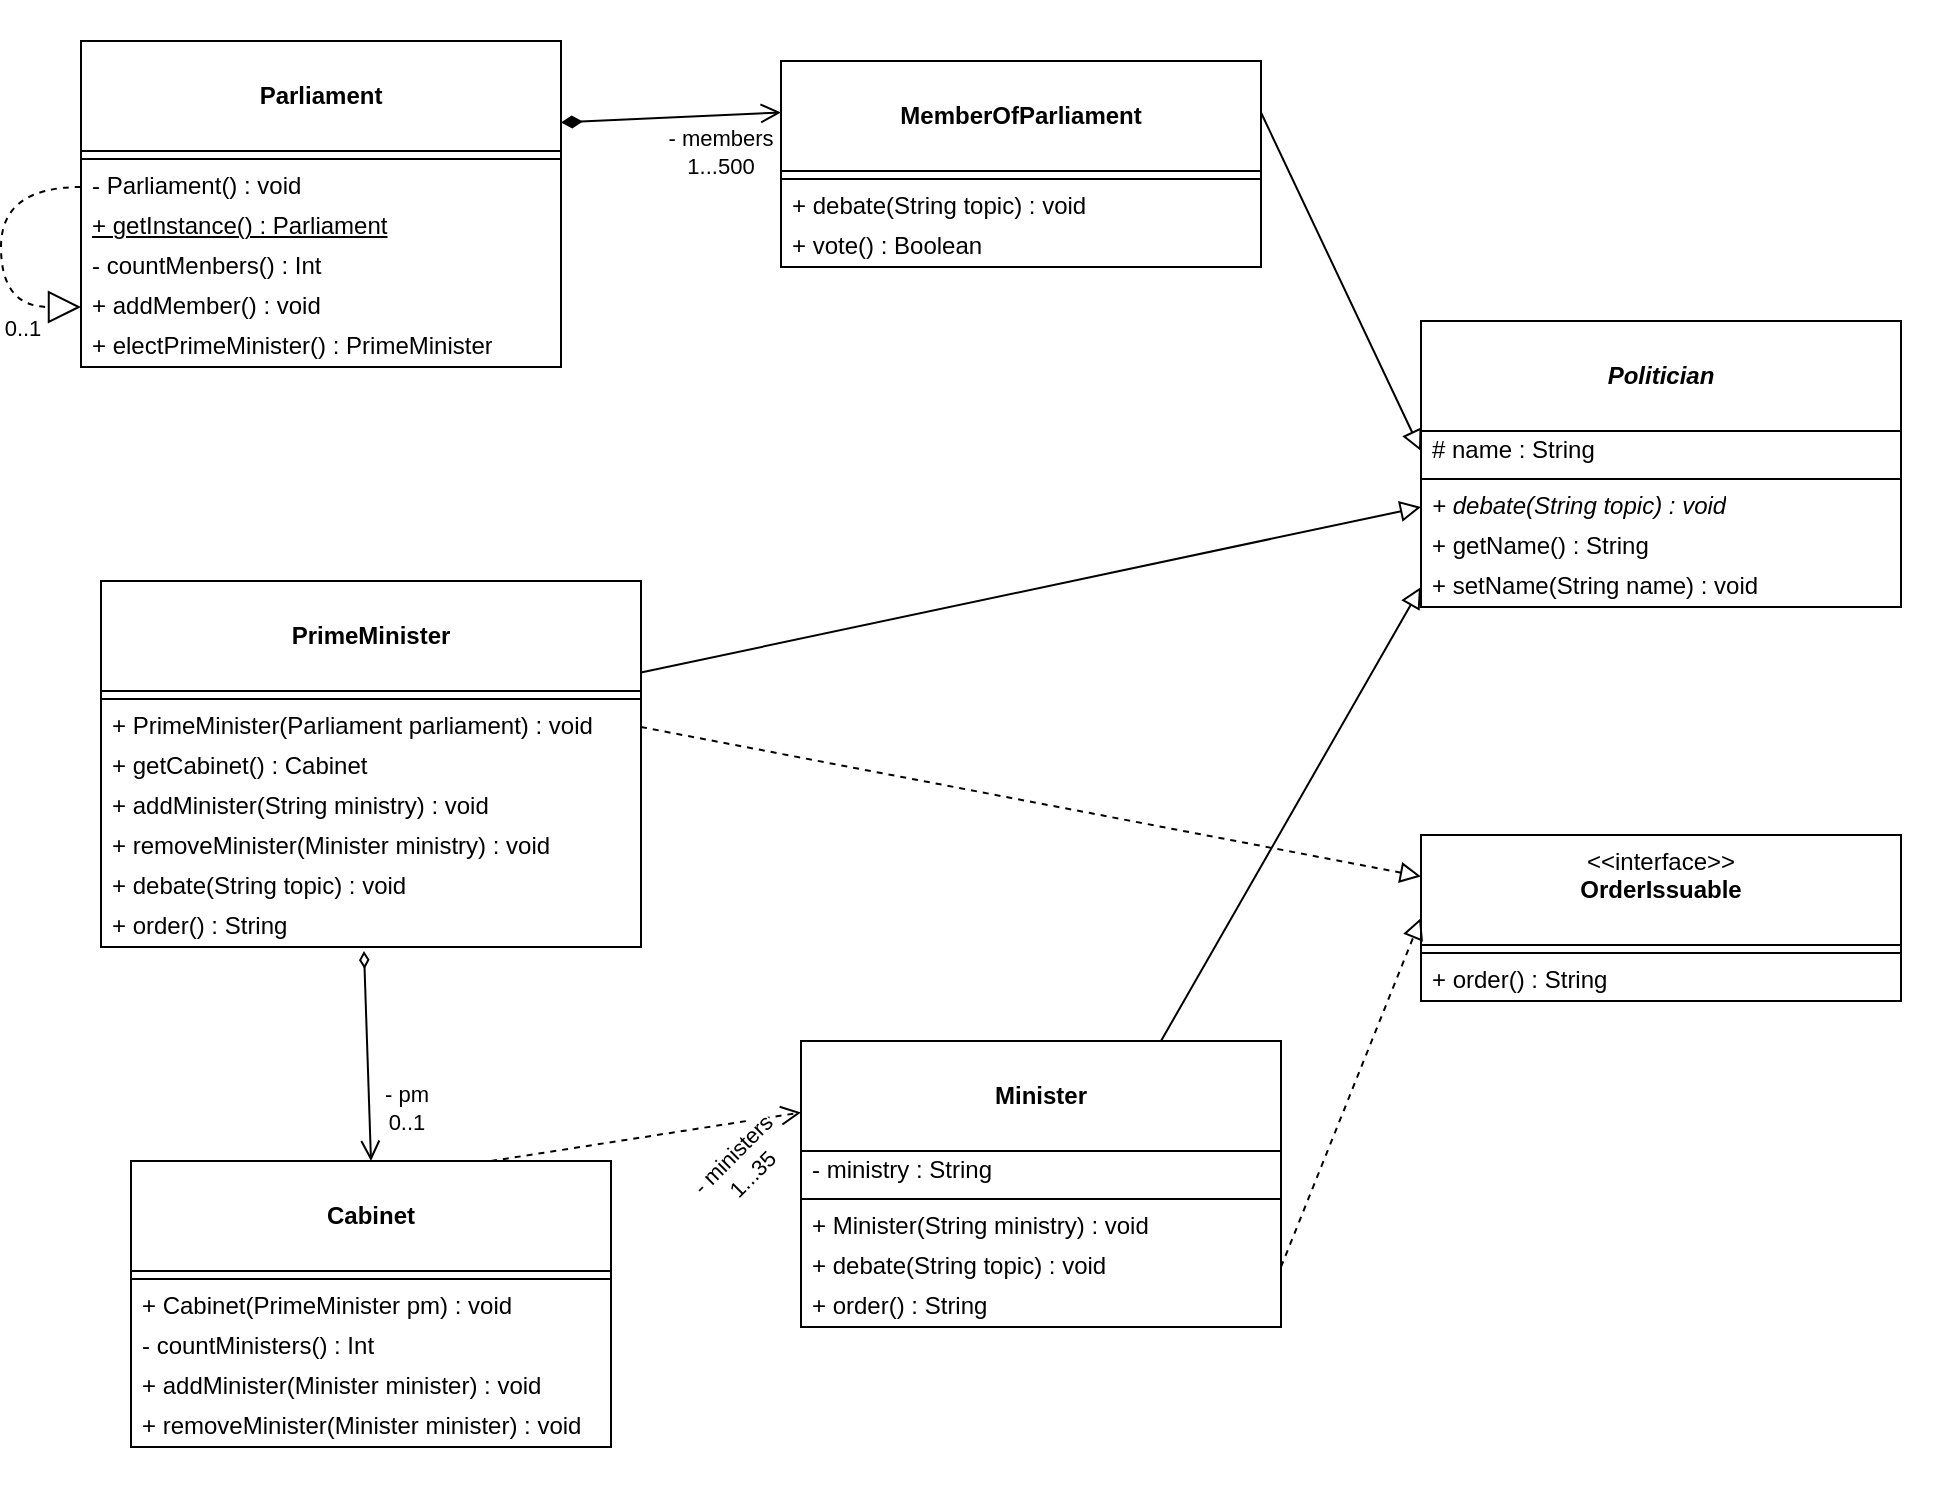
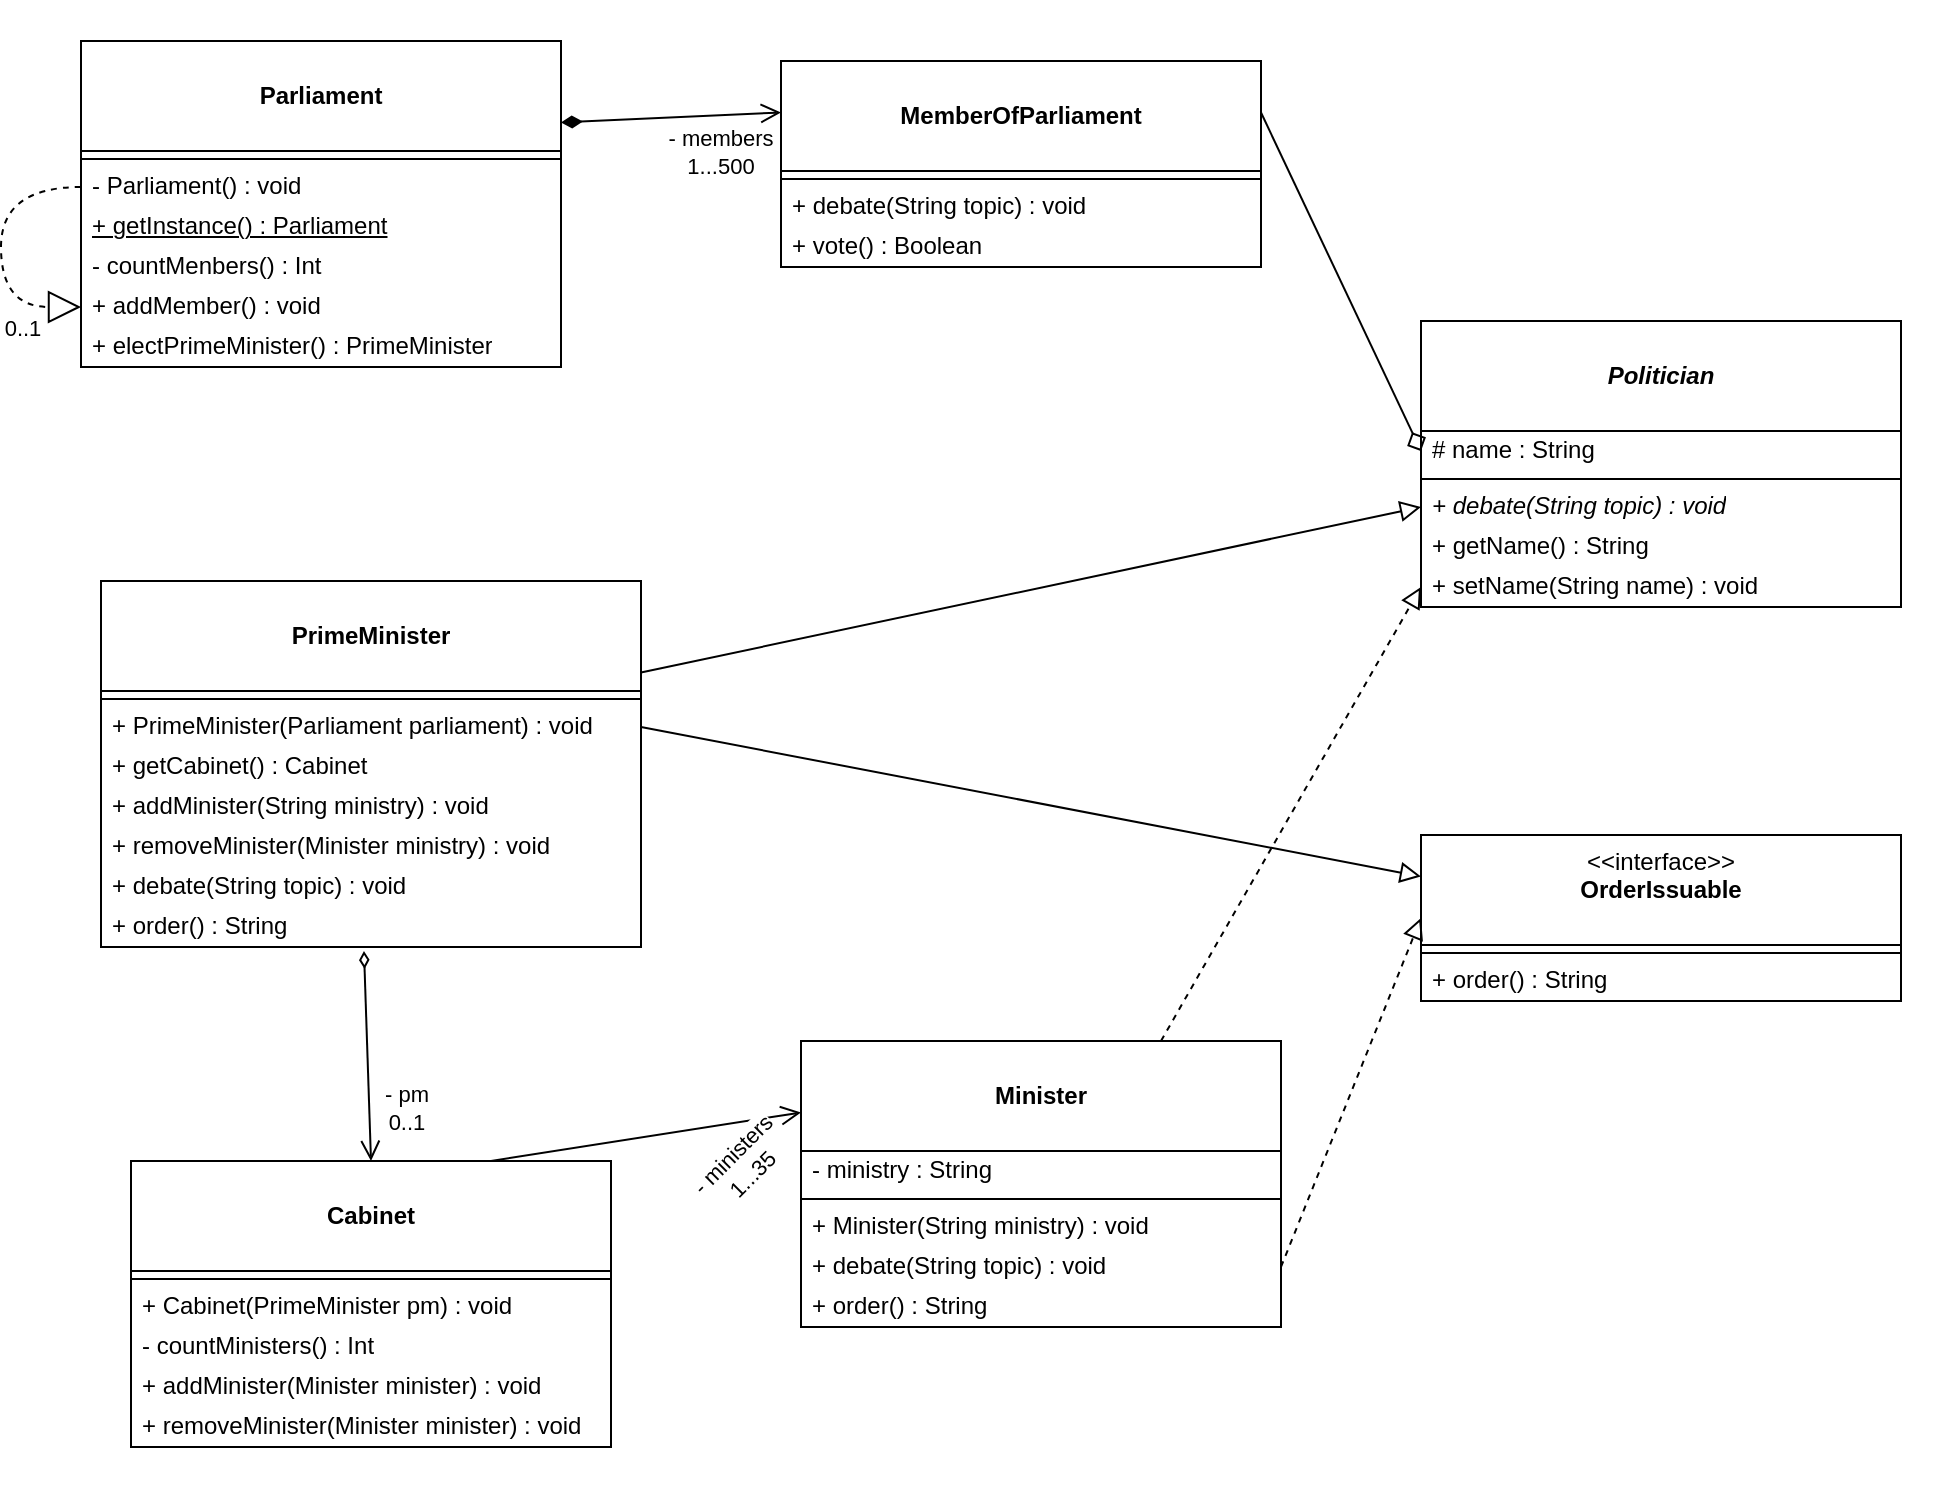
edge "MemberOfParliament" -> "# name : String": arrowhead block -> diamond
edge "Minister" -> "+ setName(String name) : void": style solid -> dashed
edge "+ PrimeMinister(Parliament parliament) : void" -> "<<interface>> OrderIssuable": style dashed -> solid
edge "Cabinet" -> "Minister": style dashed -> solid
